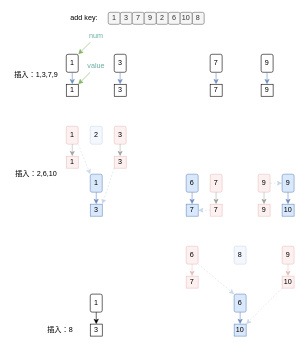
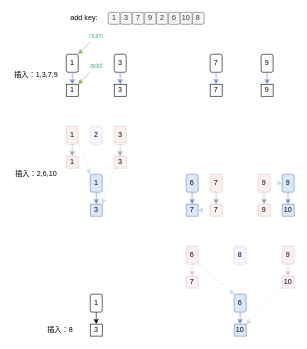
node "value": label "value" -> "add"
